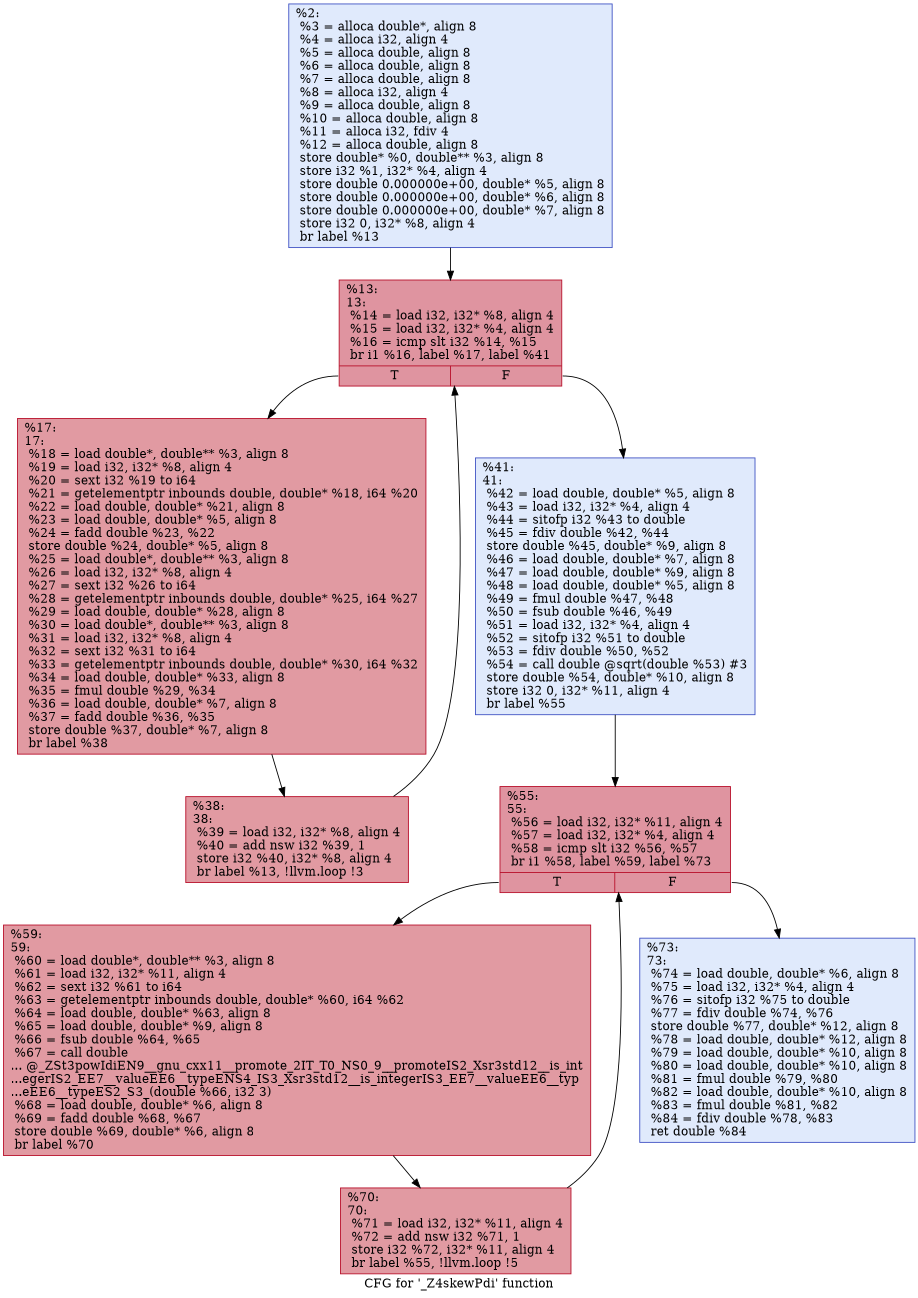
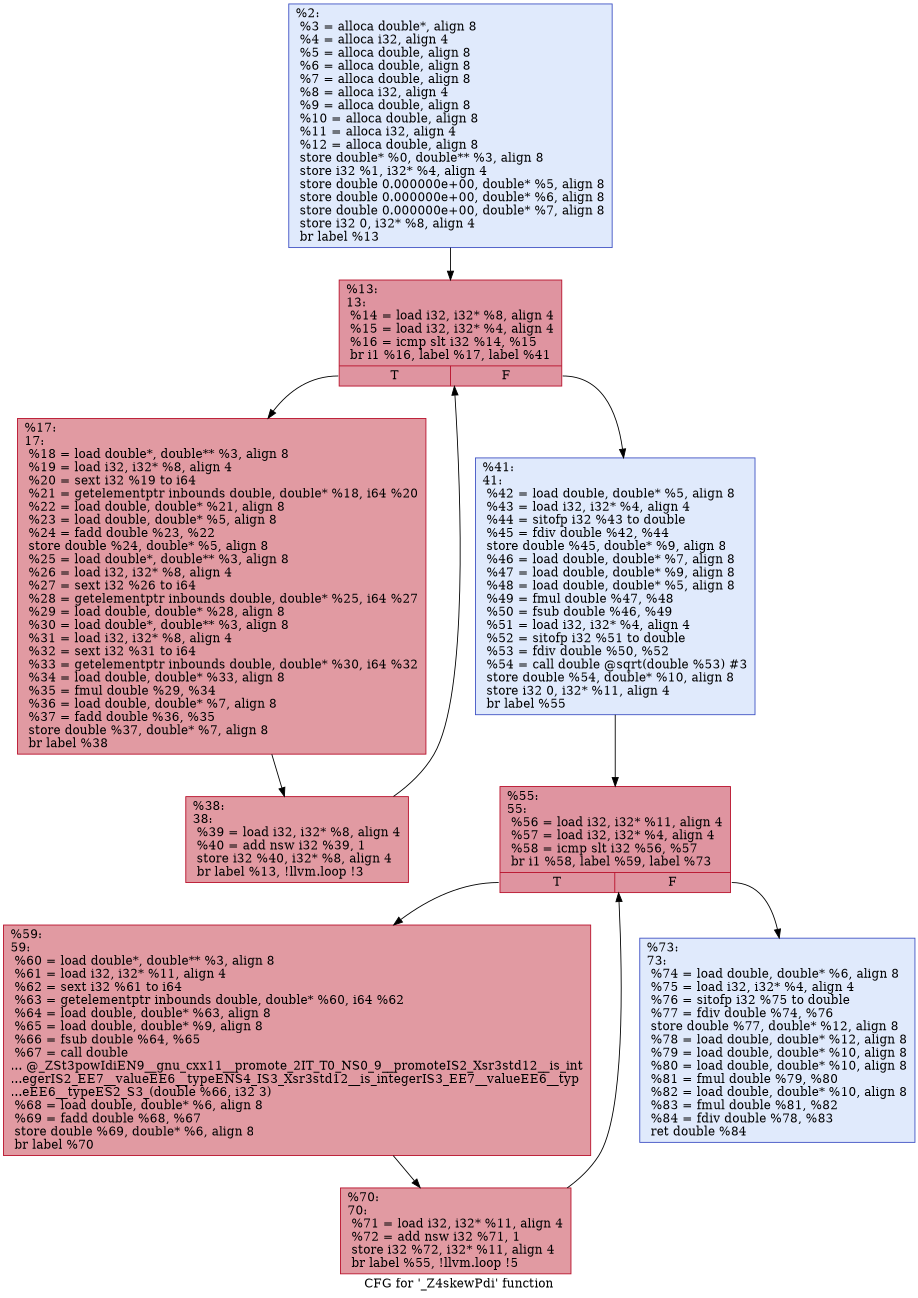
node "%2:": text "%11 = alloca i32, fdiv 4" -> "%11 = alloca i32, align 4"
